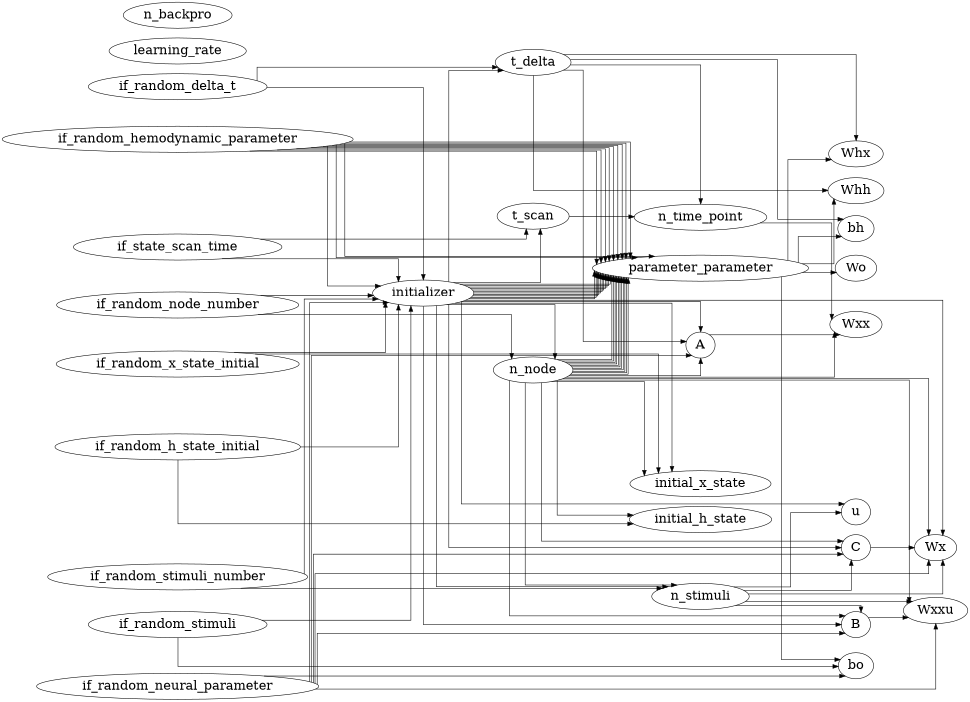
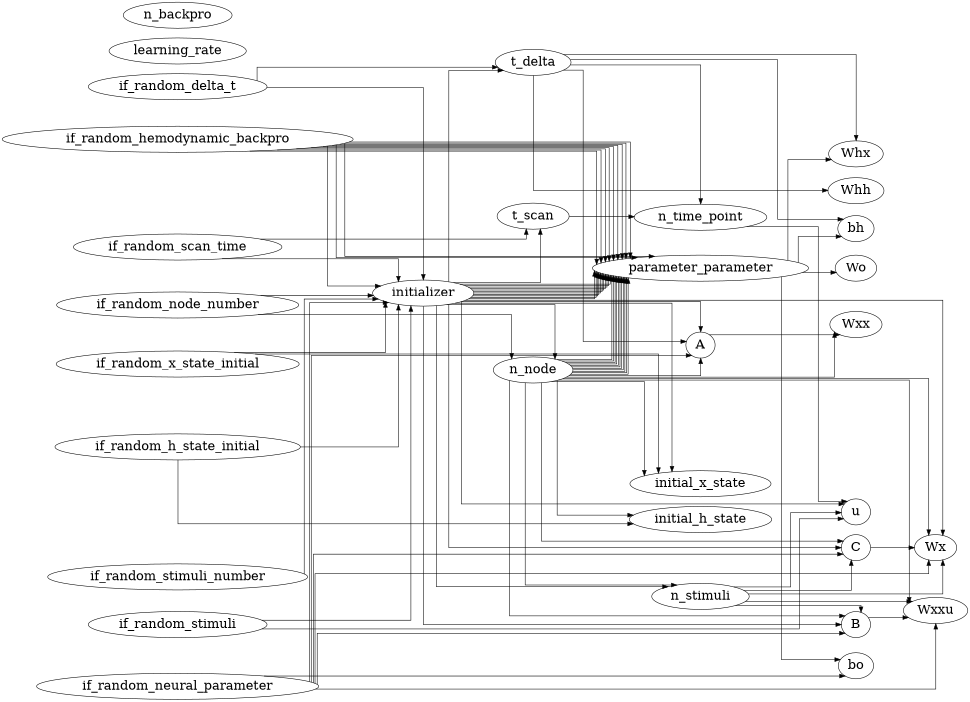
node "if_random_hemodynamic_parameter": label "if_random_hemodynamic_parameter" -> "if_random_hemodynamic_backpro"
edge "n_time_point" -> "Wxx": now "n_time_point" -> "u"
node "if_state_scan_time": label "if_state_scan_time" -> "if_random_scan_time"
edge "parameter_parameter" -> "Whh": removed
edge "if_random_stimuli_number" -> "n_stimuli": removed
edge "if_random_stimuli" -> "bo": now "if_random_stimuli" -> "u"
